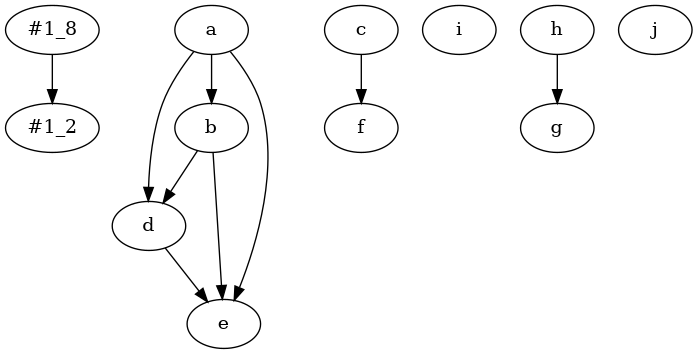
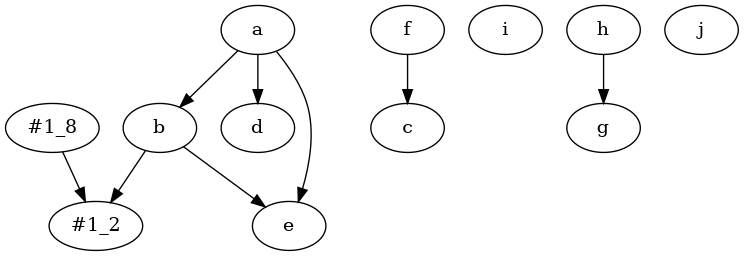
edge "c" -> "f": reversed
edge "b" -> "d": now "b" -> "#1_2"
edge "d" -> "e": removed
